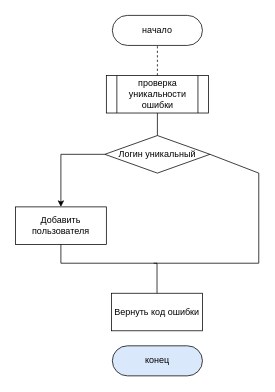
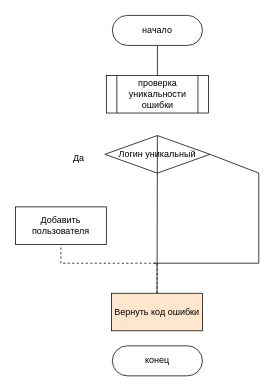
edge "начало" -- "проверка уникальности ошибки": style dashed -> solid
edge "проверка уникальности ошибки" -- "Логин уникальный": now "Вернуть код ошибки" -- "Логин уникальный"
edge "Логин уникальный" -> "Добавить пользователя": removed
node "Да": added
edge "Добавить пользователя" -- "Вернуть код ошибки": style solid -> dashed
node "Вернуть код ошибки": fillcolor #ffffff -> #ffe6cc
node "конец": fillcolor #dae8fc -> #ffffff
